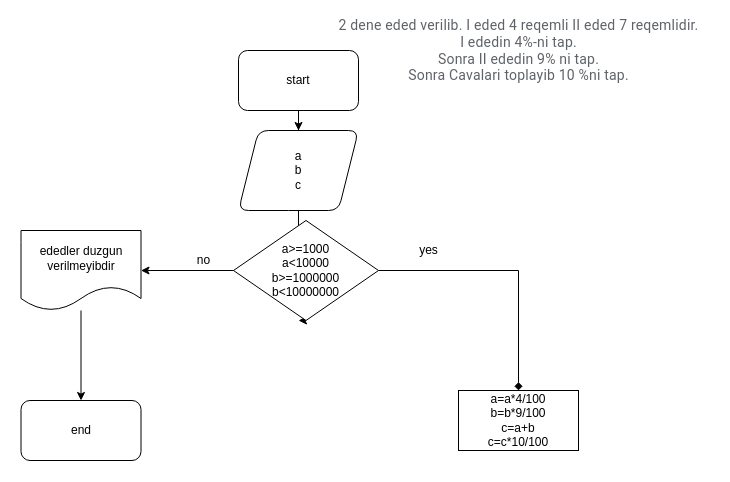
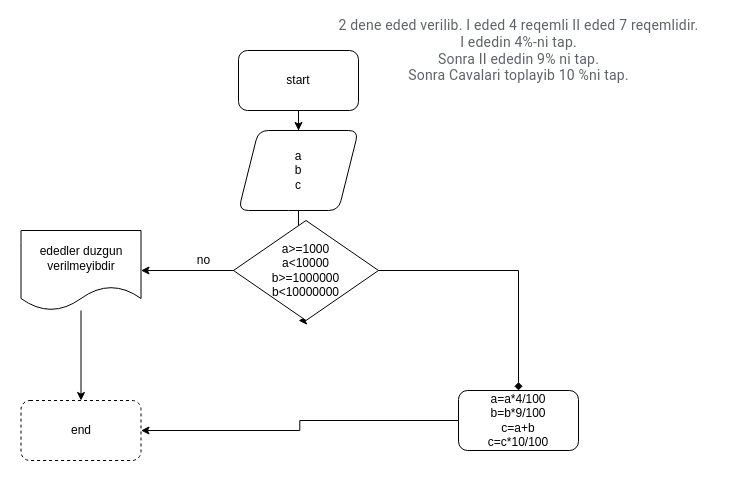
node "yes": removed
node "a=a*4/100 b=b*9/100 c=a+b c=c*10/100": shape rectangle -> rounded rectangle
edge "a=a*4/100 b=b*9/100 c=a+b c=c*10/100" -> "end": added
node "end": style solid -> dashed
